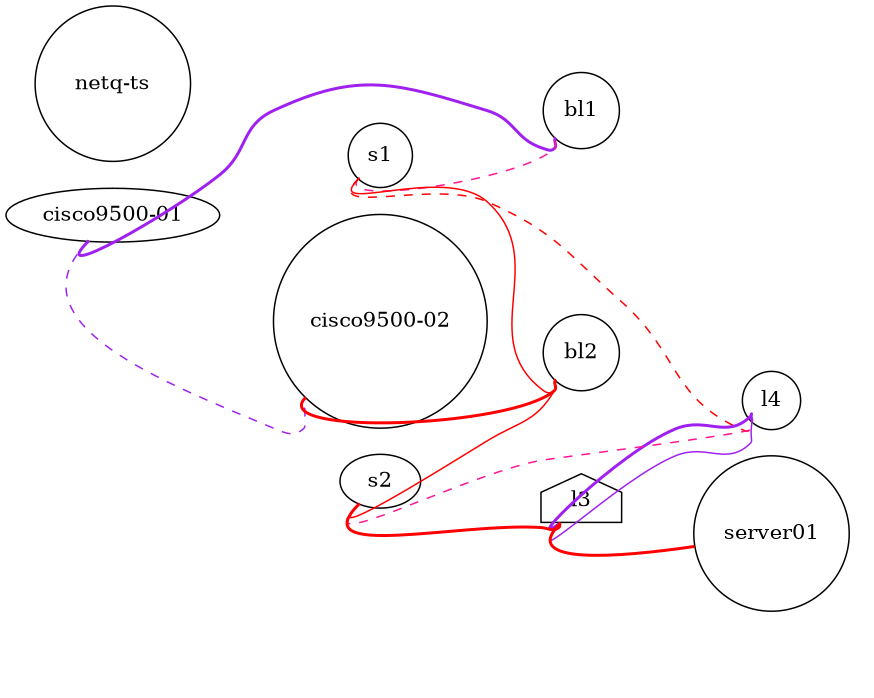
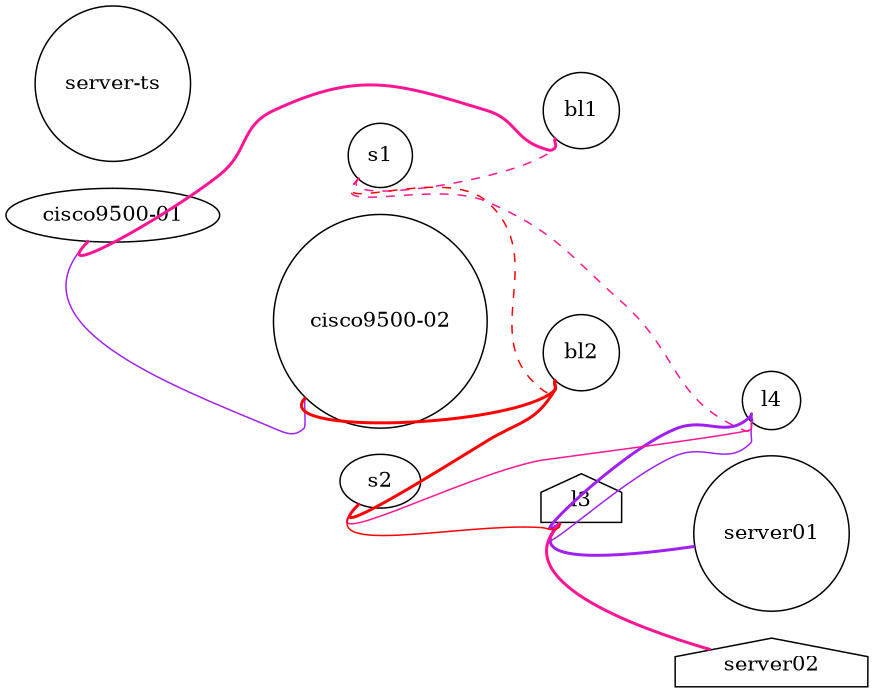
node "netq-ts": label "netq-ts" -> "server-ts"
edge "bl1" -- "cisco9500-01": color purple -> deeppink
edge "s1" -- "bl2": style solid -> dashed
edge "s1" -- "l4": color red -> deeppink
edge "cisco9500-01" -- "cisco9500-02": style dashed -> solid
edge "bl2" -- "s2": style solid -> bold
edge "l4" -- "s2": style dashed -> solid
edge "s2" -- "l3": style bold -> solid
edge "l3" -- "server01": color red -> purple
node "server02": added
